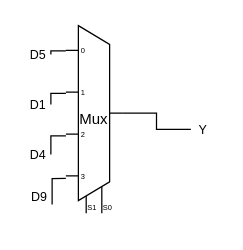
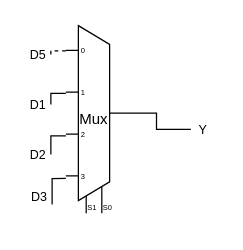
edge "D5" -- "Mux": style solid -> dashed
node "D4": label "D4" -> "D2"
node "D9": label "D9" -> "D3"
